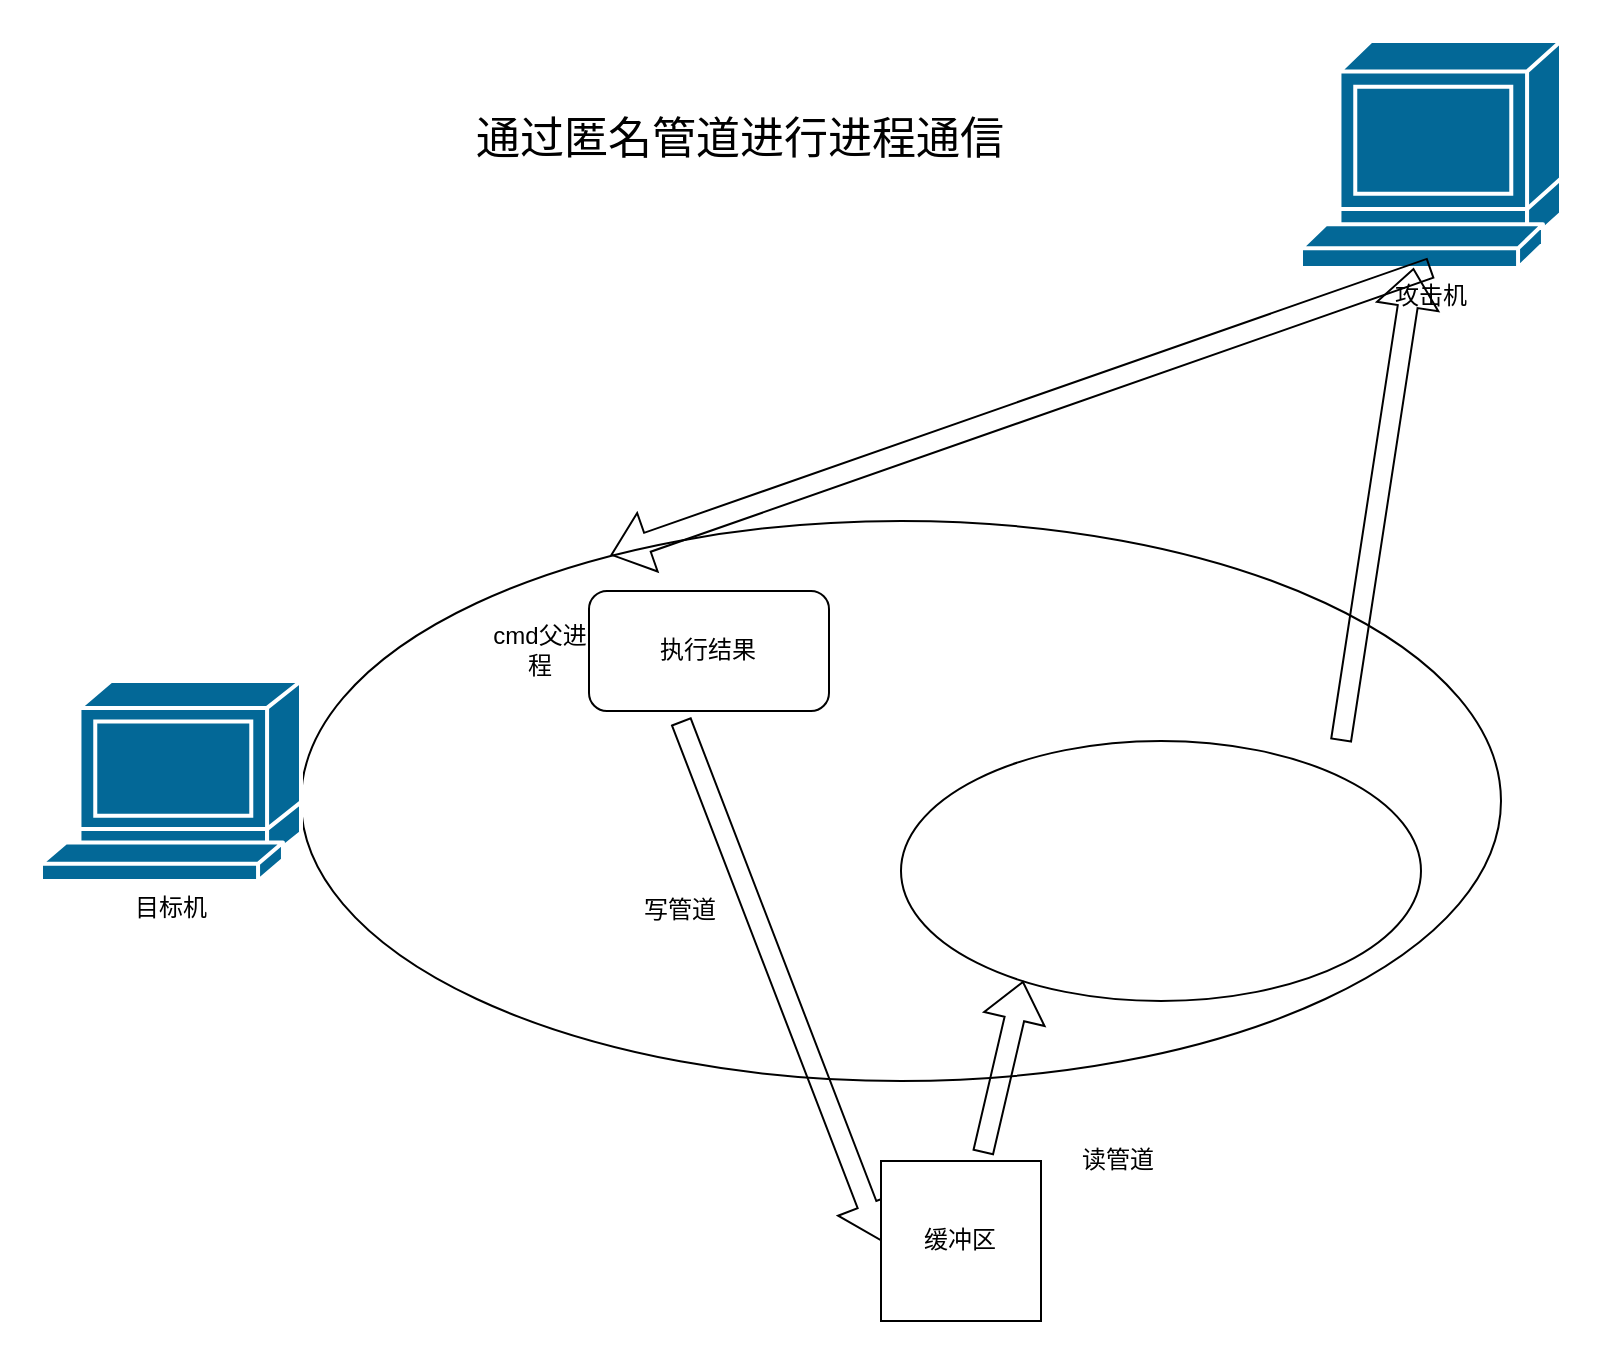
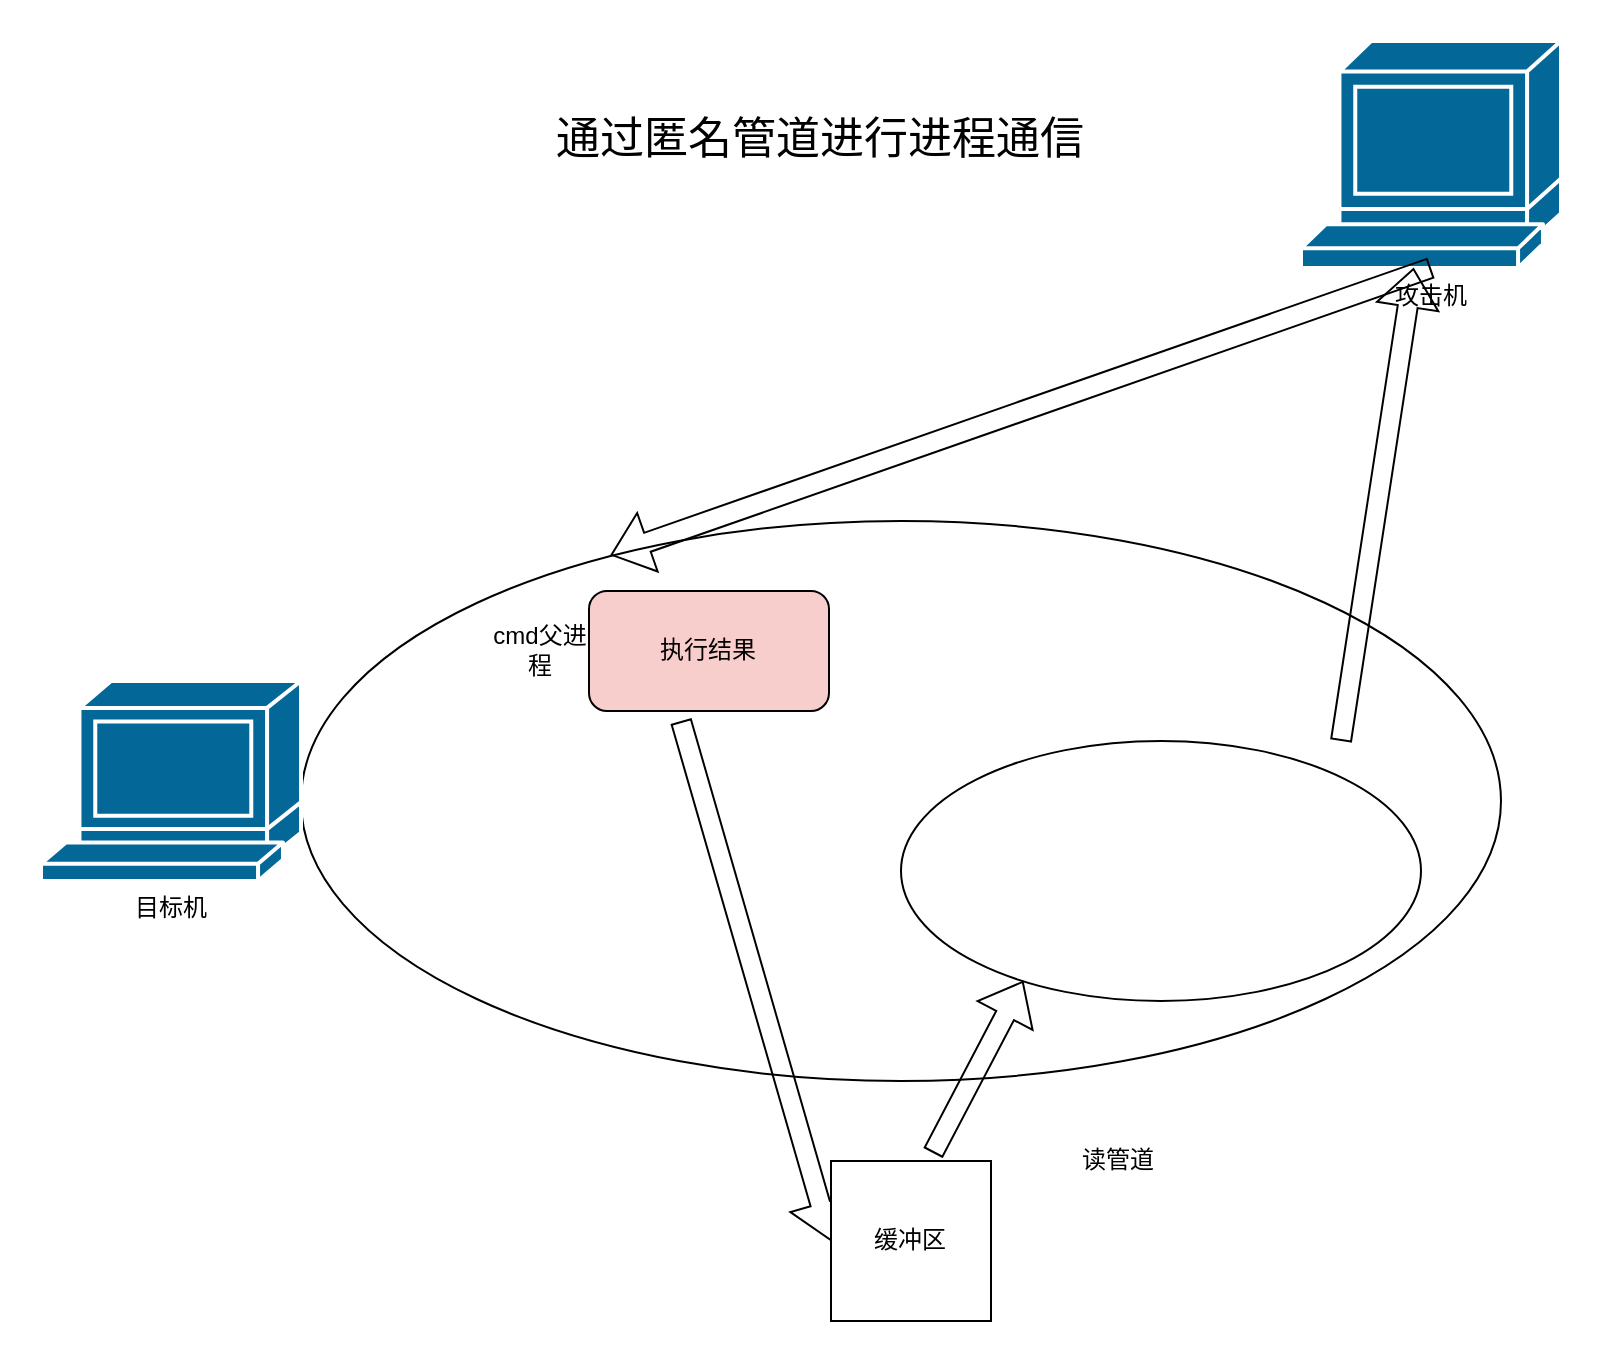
node "通过匿名管道进行进程通信": moved (741, 141) -> (821, 141)
node "执行结果": fillcolor #ffffff -> #f8cecc
node "写管道": removed
node "缓冲区": moved (961, 1241) -> (911, 1241)
